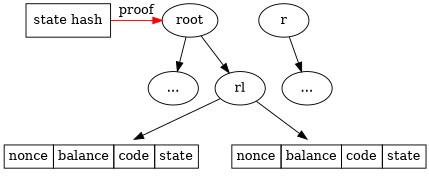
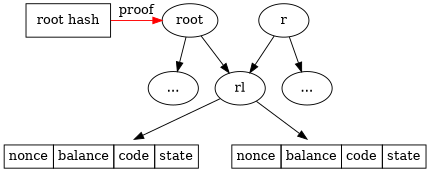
node "state hash": label "state hash" -> "root hash"
edge "r" -> "rl": added
